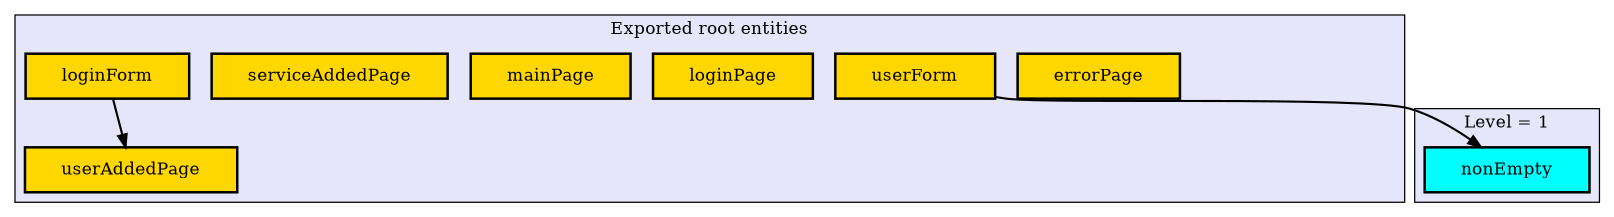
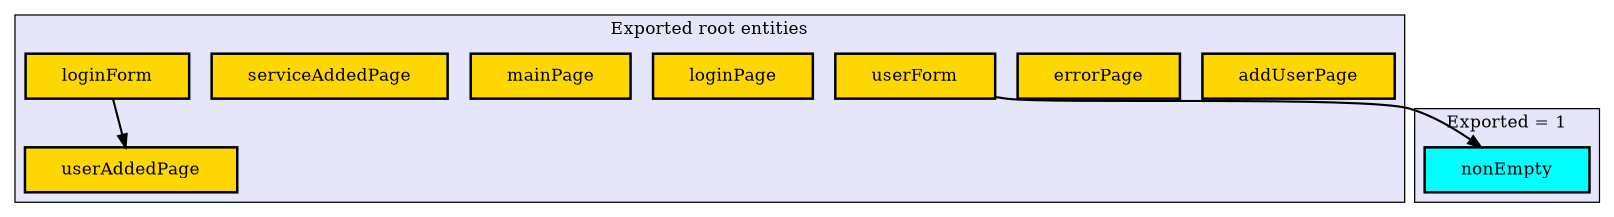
node "addUserPage": added
cluster "Level = 1": label "Level = 1" -> "Exported = 1"
